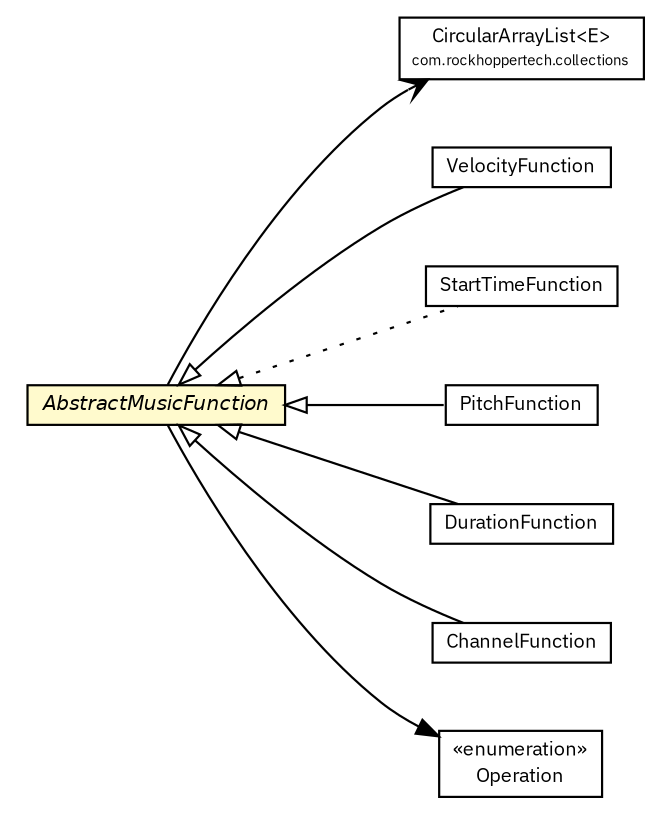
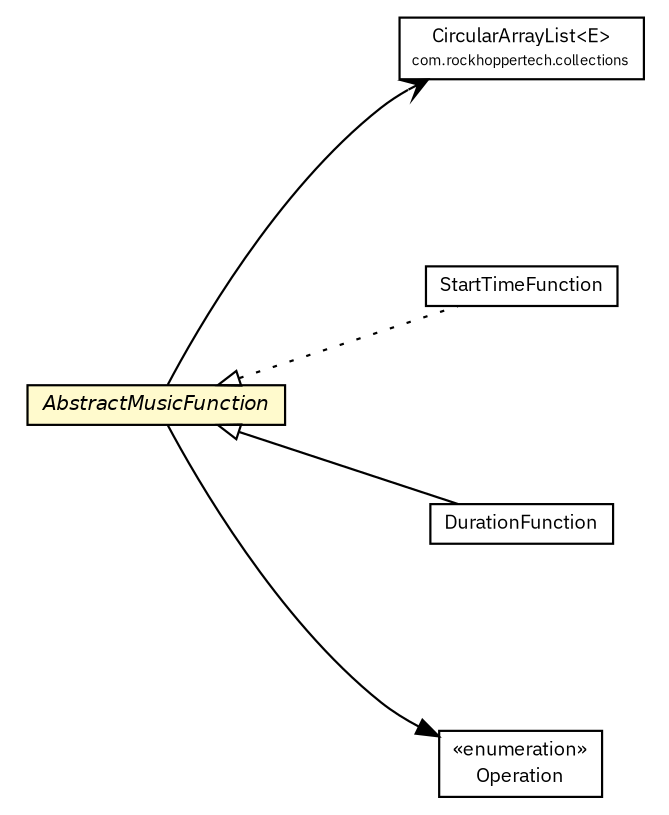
node "VelocityFunction": removed
node "PitchFunction": removed
node "ChannelFunction": removed
